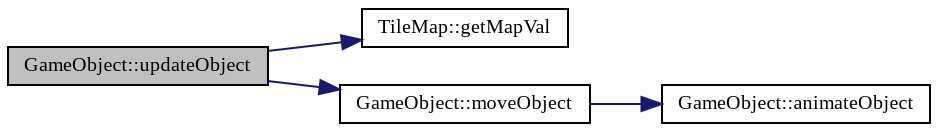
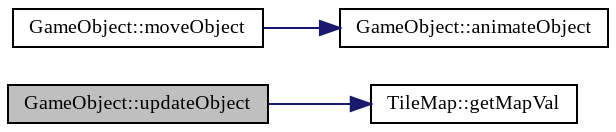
edge "GameObject::updateObject" -> "GameObject::moveObject": removed
